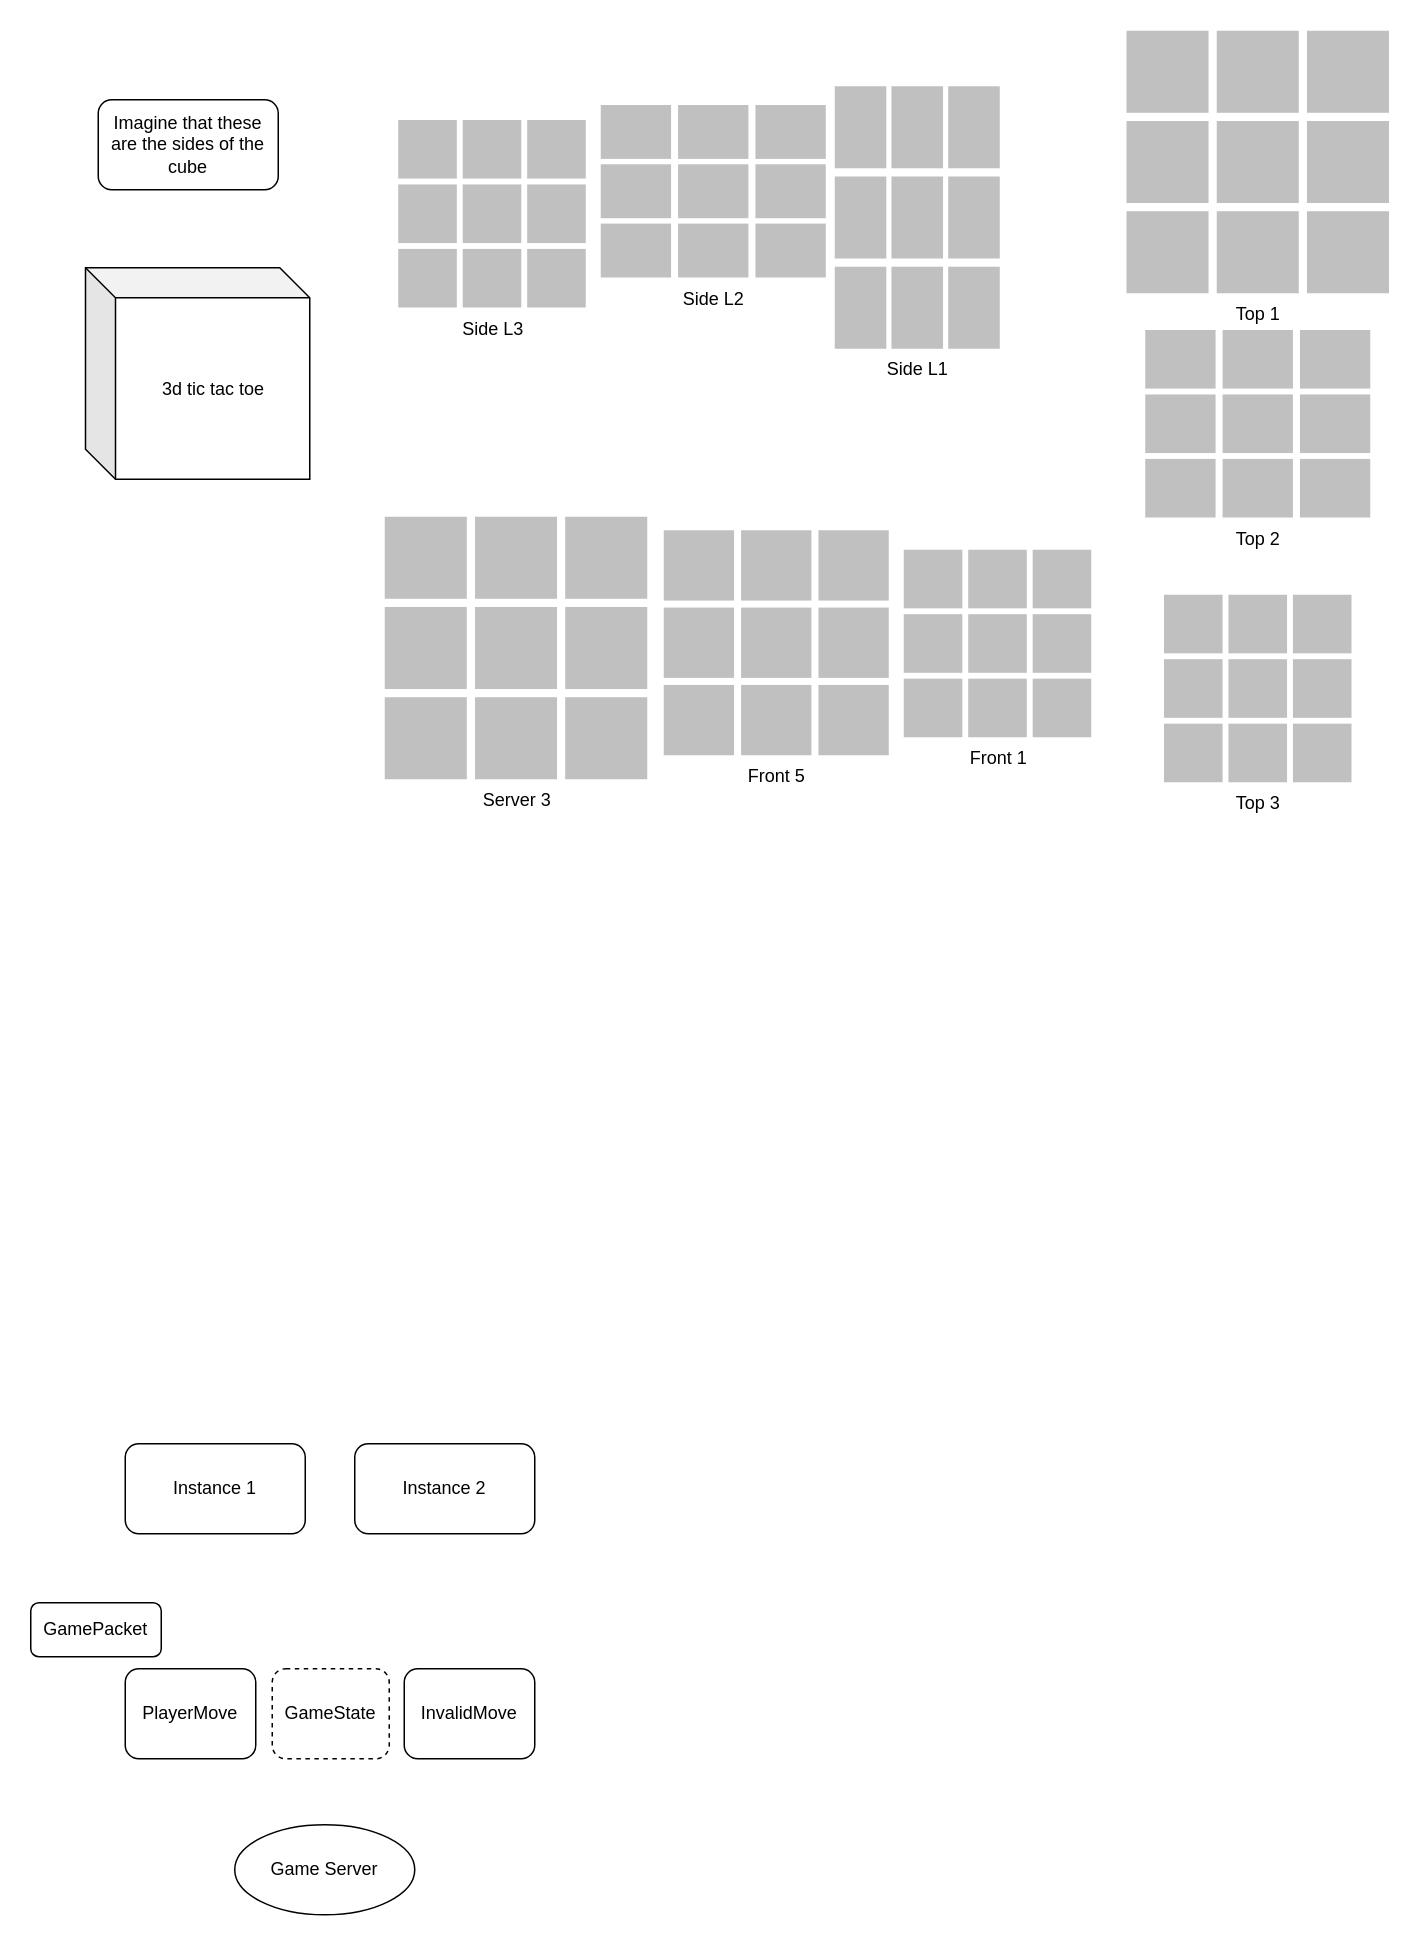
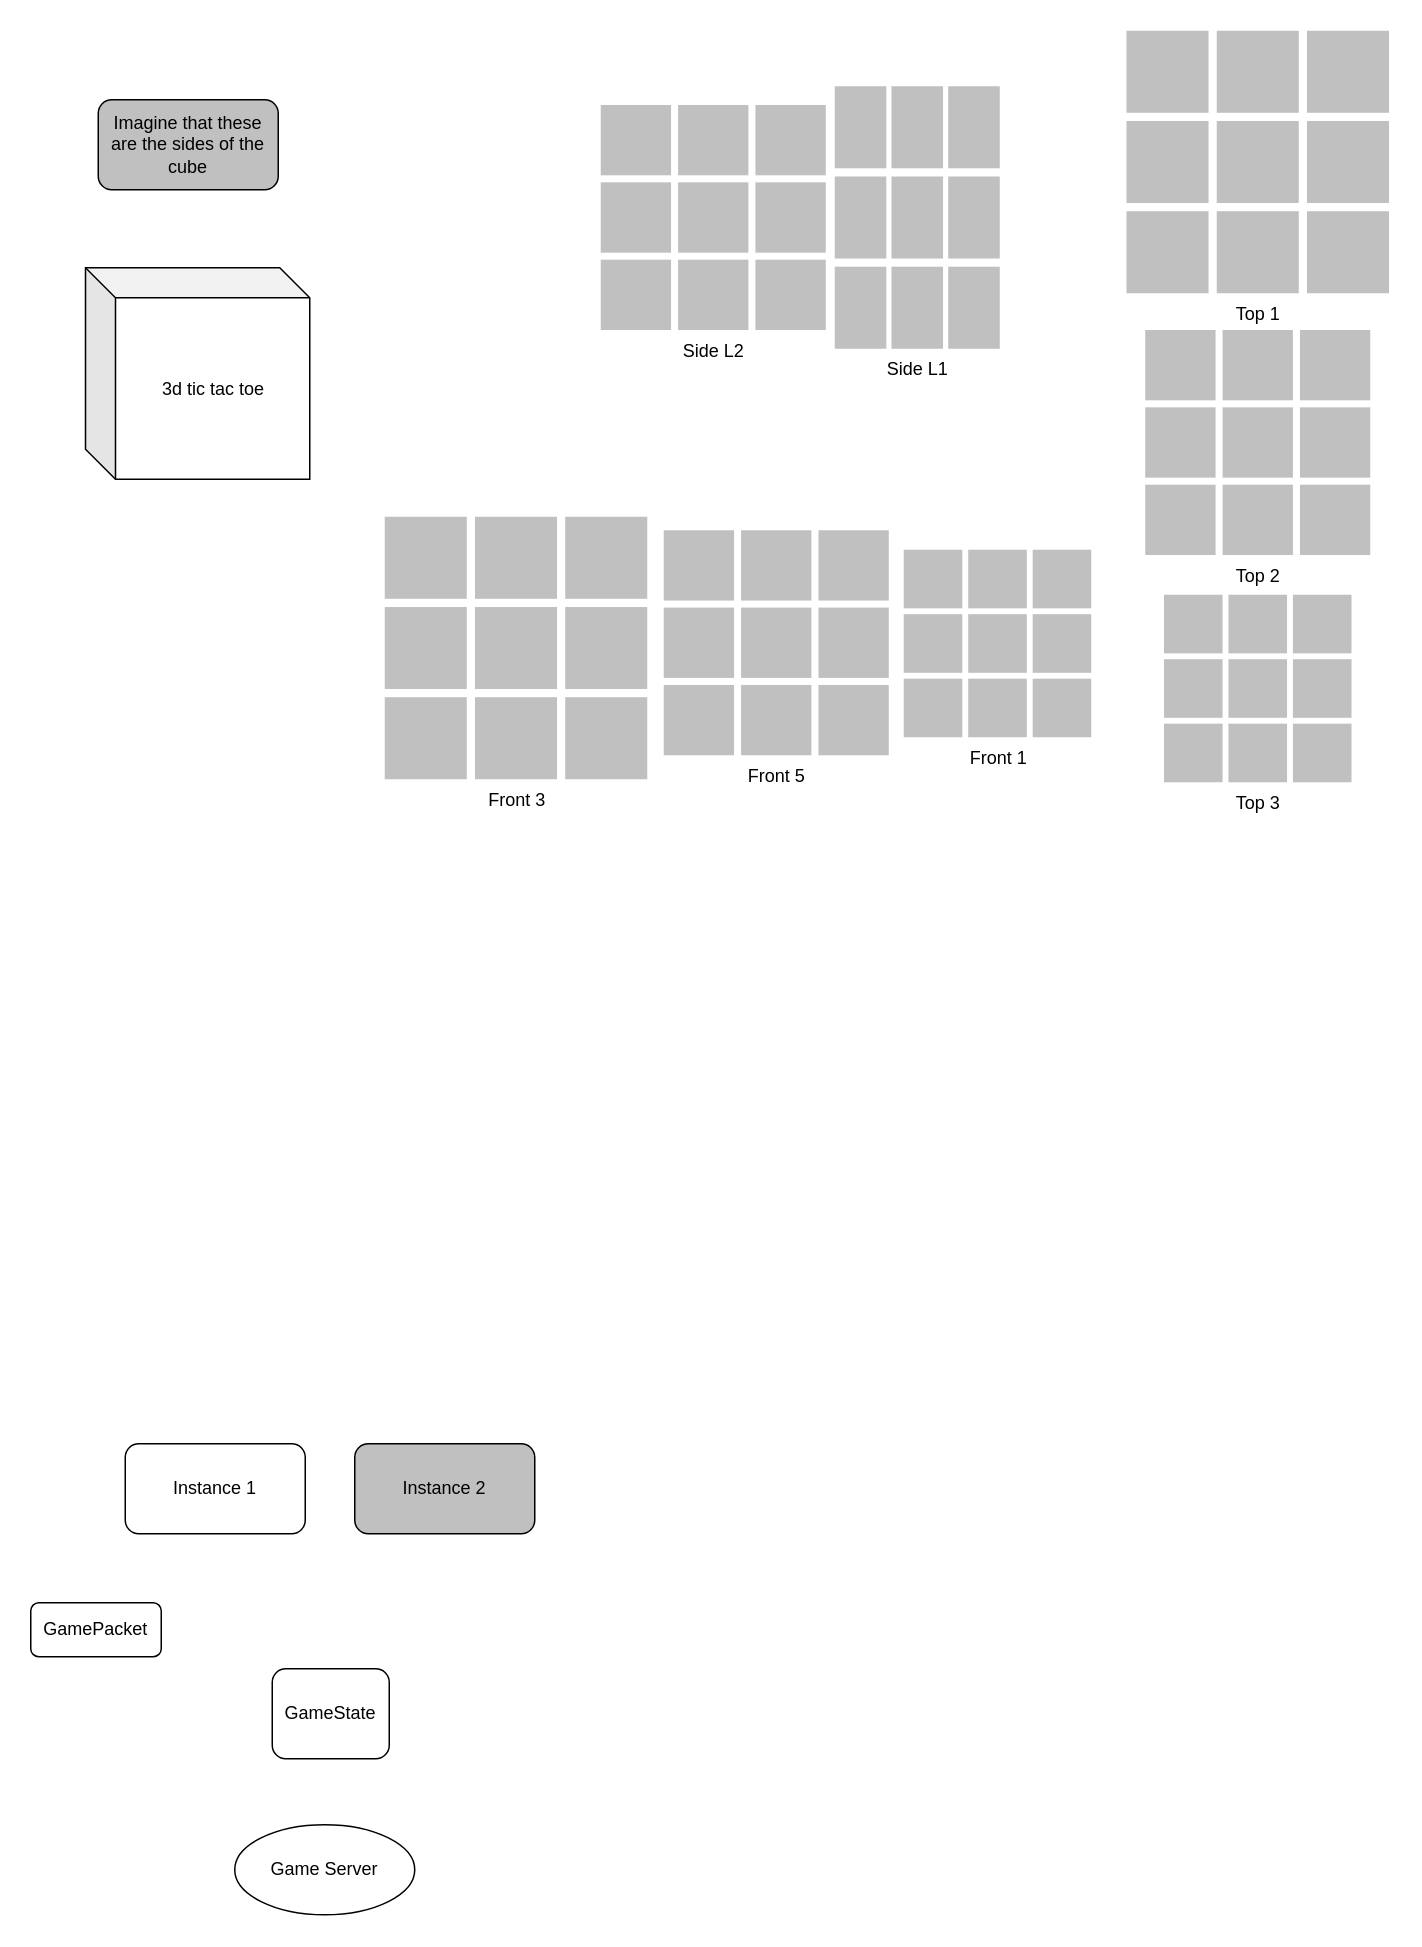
node "Imagine that these are the sides of the cube": fillcolor #ffffff -> #c0c0c0
node "Side L2": size 225x173 -> 225x225
node "Side L3": removed
node "Top 2": size 225x188 -> 225x225
node "Server 3": label "Server 3" -> "Front 3"
node "Instance 2": fillcolor #ffffff -> #c0c0c0
node "PlayerMove": removed
node "GameState": style dashed -> solid
node "InvalidMove": removed
